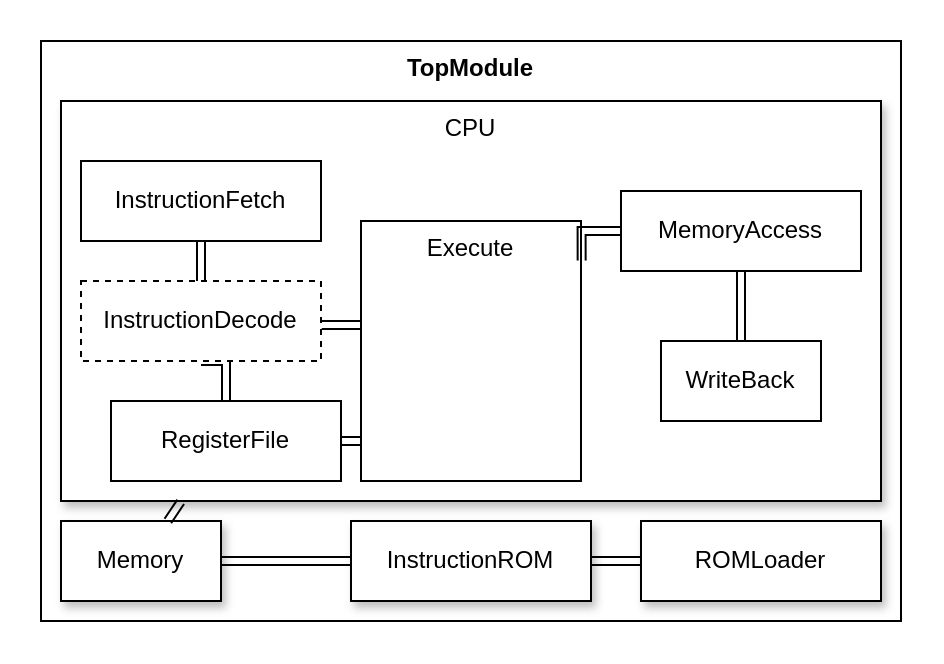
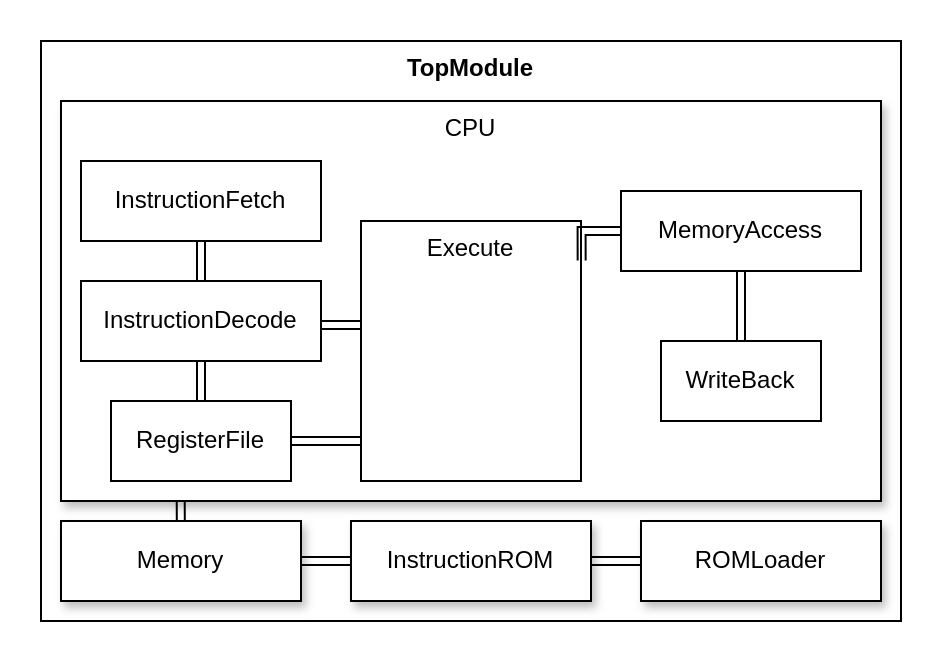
node "InstructionDecode": style dashed -> solid
node "RegisterFile": size 230x80 -> 180x80
node "Memory": size 160x80 -> 240x80
